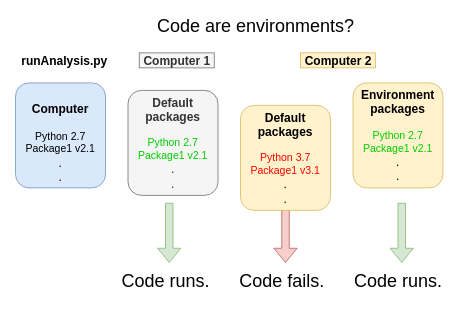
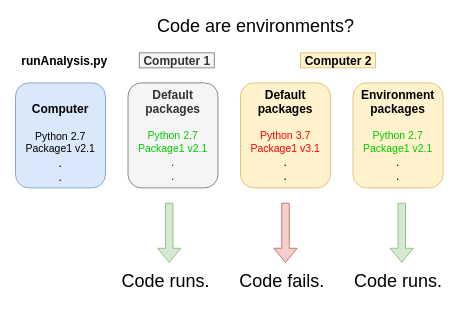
node "Default packages Python 2.7 Package1 v2.1 . .": moved (173, 143) -> (173, 135)
node "Default packages Python 3.7 Package1 v3.1 . .": moved (285, 158) -> (285, 135)
